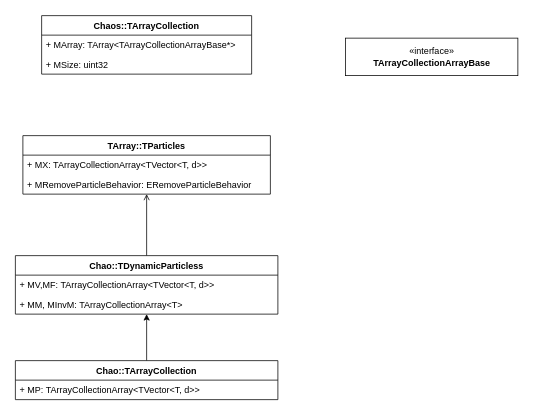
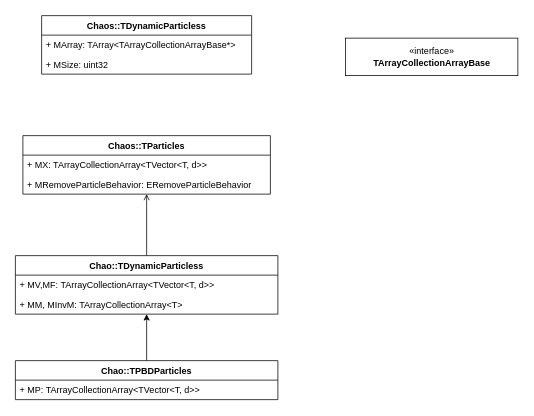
node "Chaos::TArrayCollection": label "Chaos::TArrayCollection" -> "Chaos::TDynamicParticless"
node "TArray::TParticles": label "TArray::TParticles" -> "Chaos::TParticles"
node "Chao::TArrayCollection": label "Chao::TArrayCollection" -> "Chao::TPBDParticles"
